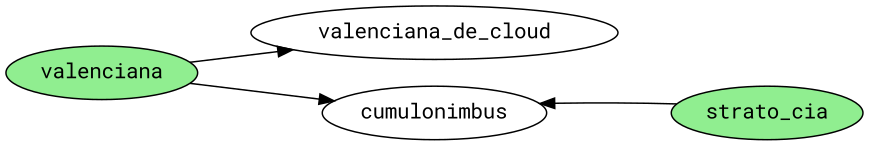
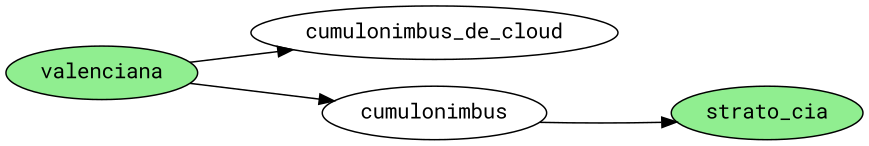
node "valenciana_de_cloud": label "valenciana_de_cloud" -> "cumulonimbus_de_cloud"
edge "strato_cia" -> "cumulonimbus": reversed
